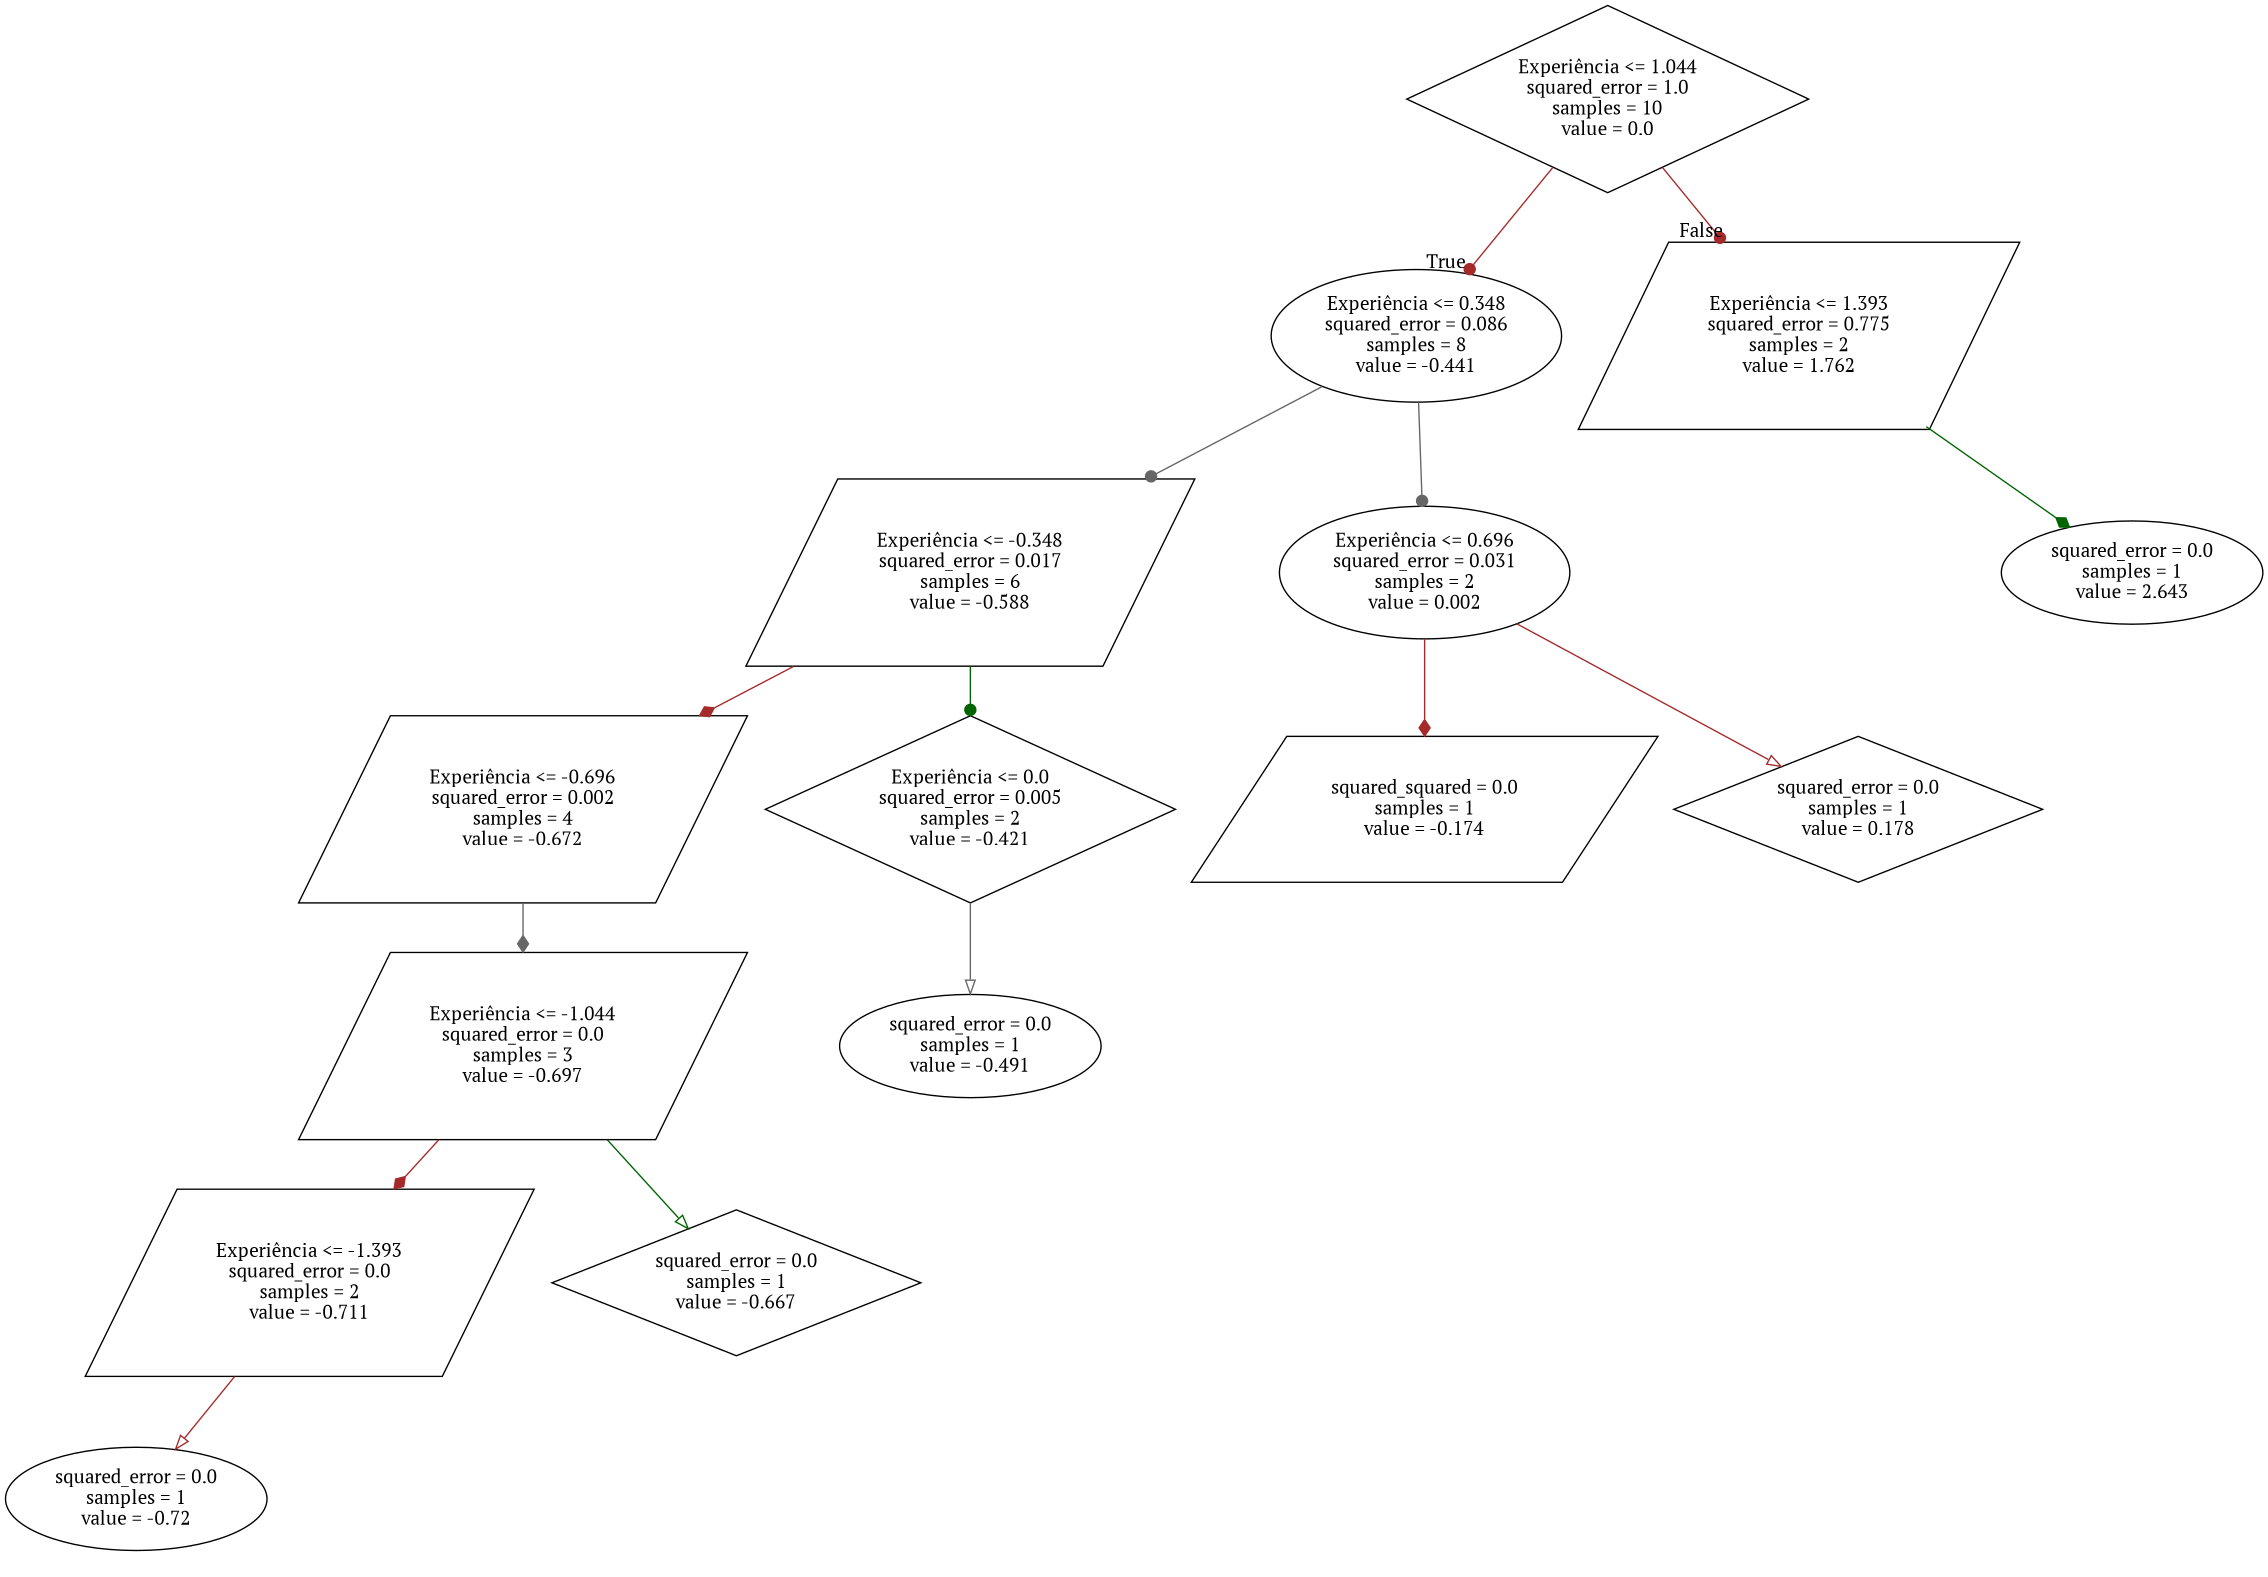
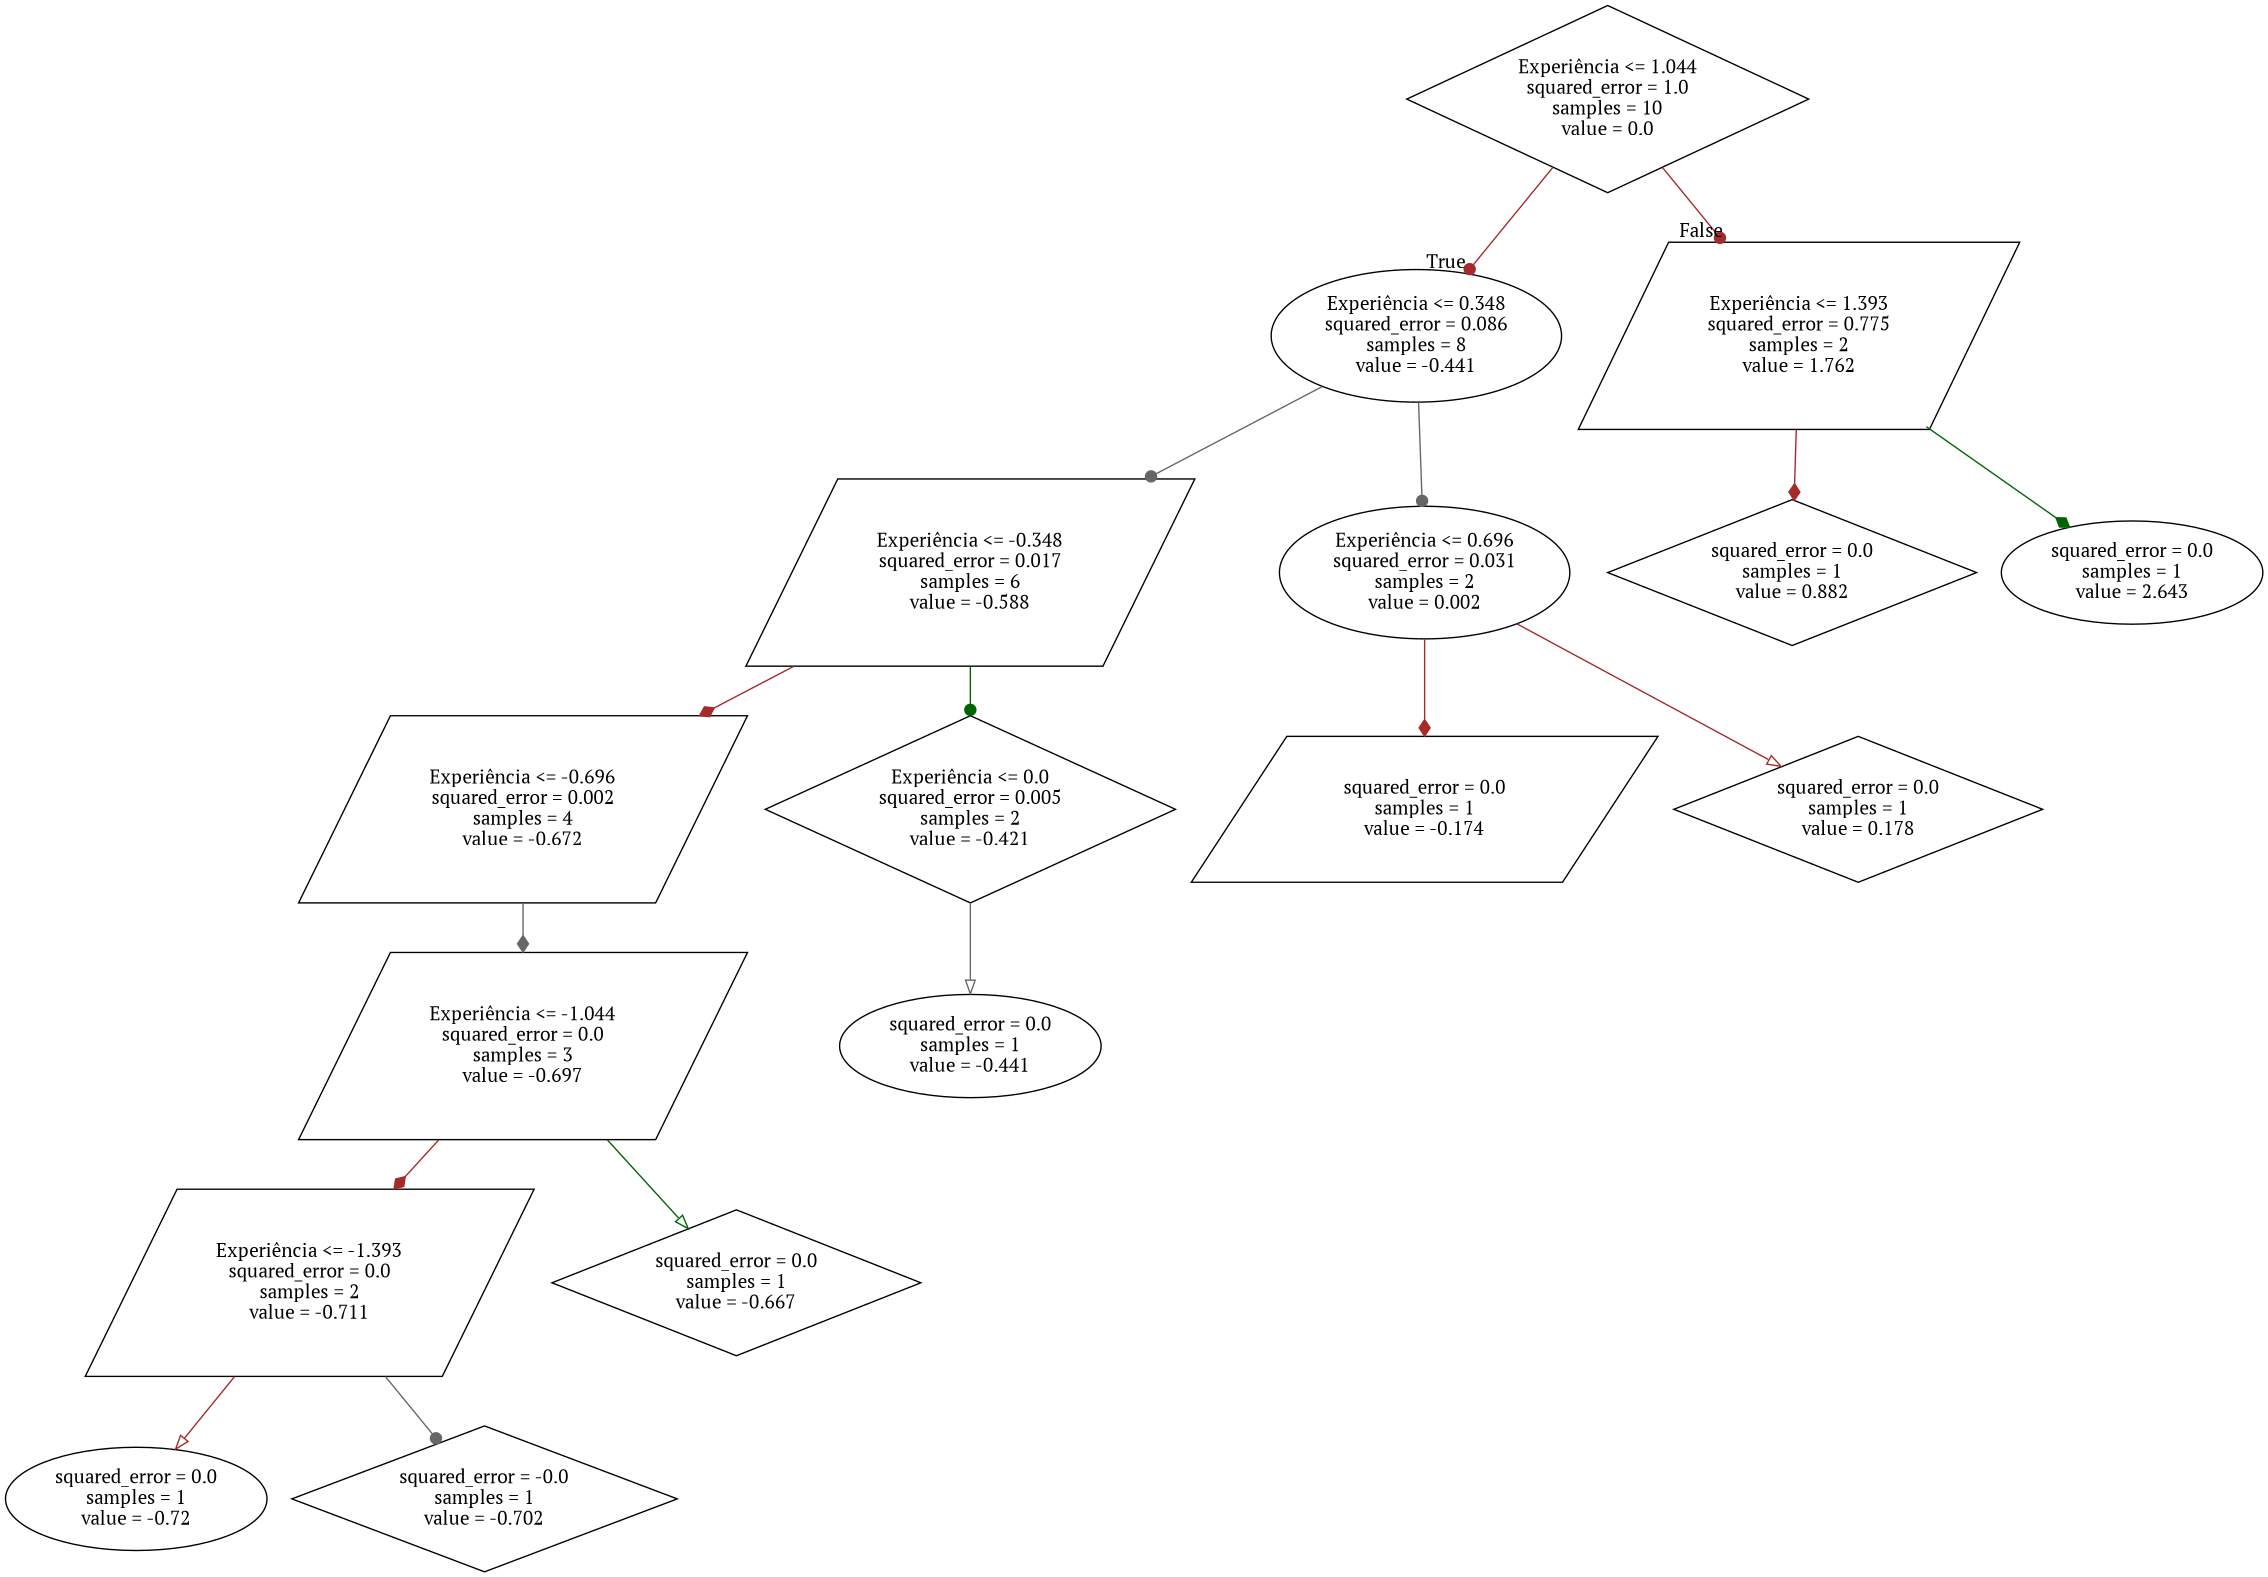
node "squared_error = 0.0 samples = 1 value = 0.882": added
node "squared_squared = 0.0 samples = 1 value = -0.174": label "squared_squared = 0.0 samples = 1 value = -0.174" -> "squared_error = 0.0 samples = 1 value = -0.174"
node "squared_error = 0.0 samples = 1 value = -0.491": label "squared_error = 0.0 samples = 1 value = -0.491" -> "squared_error = 0.0 samples = 1 value = -0.441"
node "squared_error = -0.0 samples = 1 value = -0.702": added
